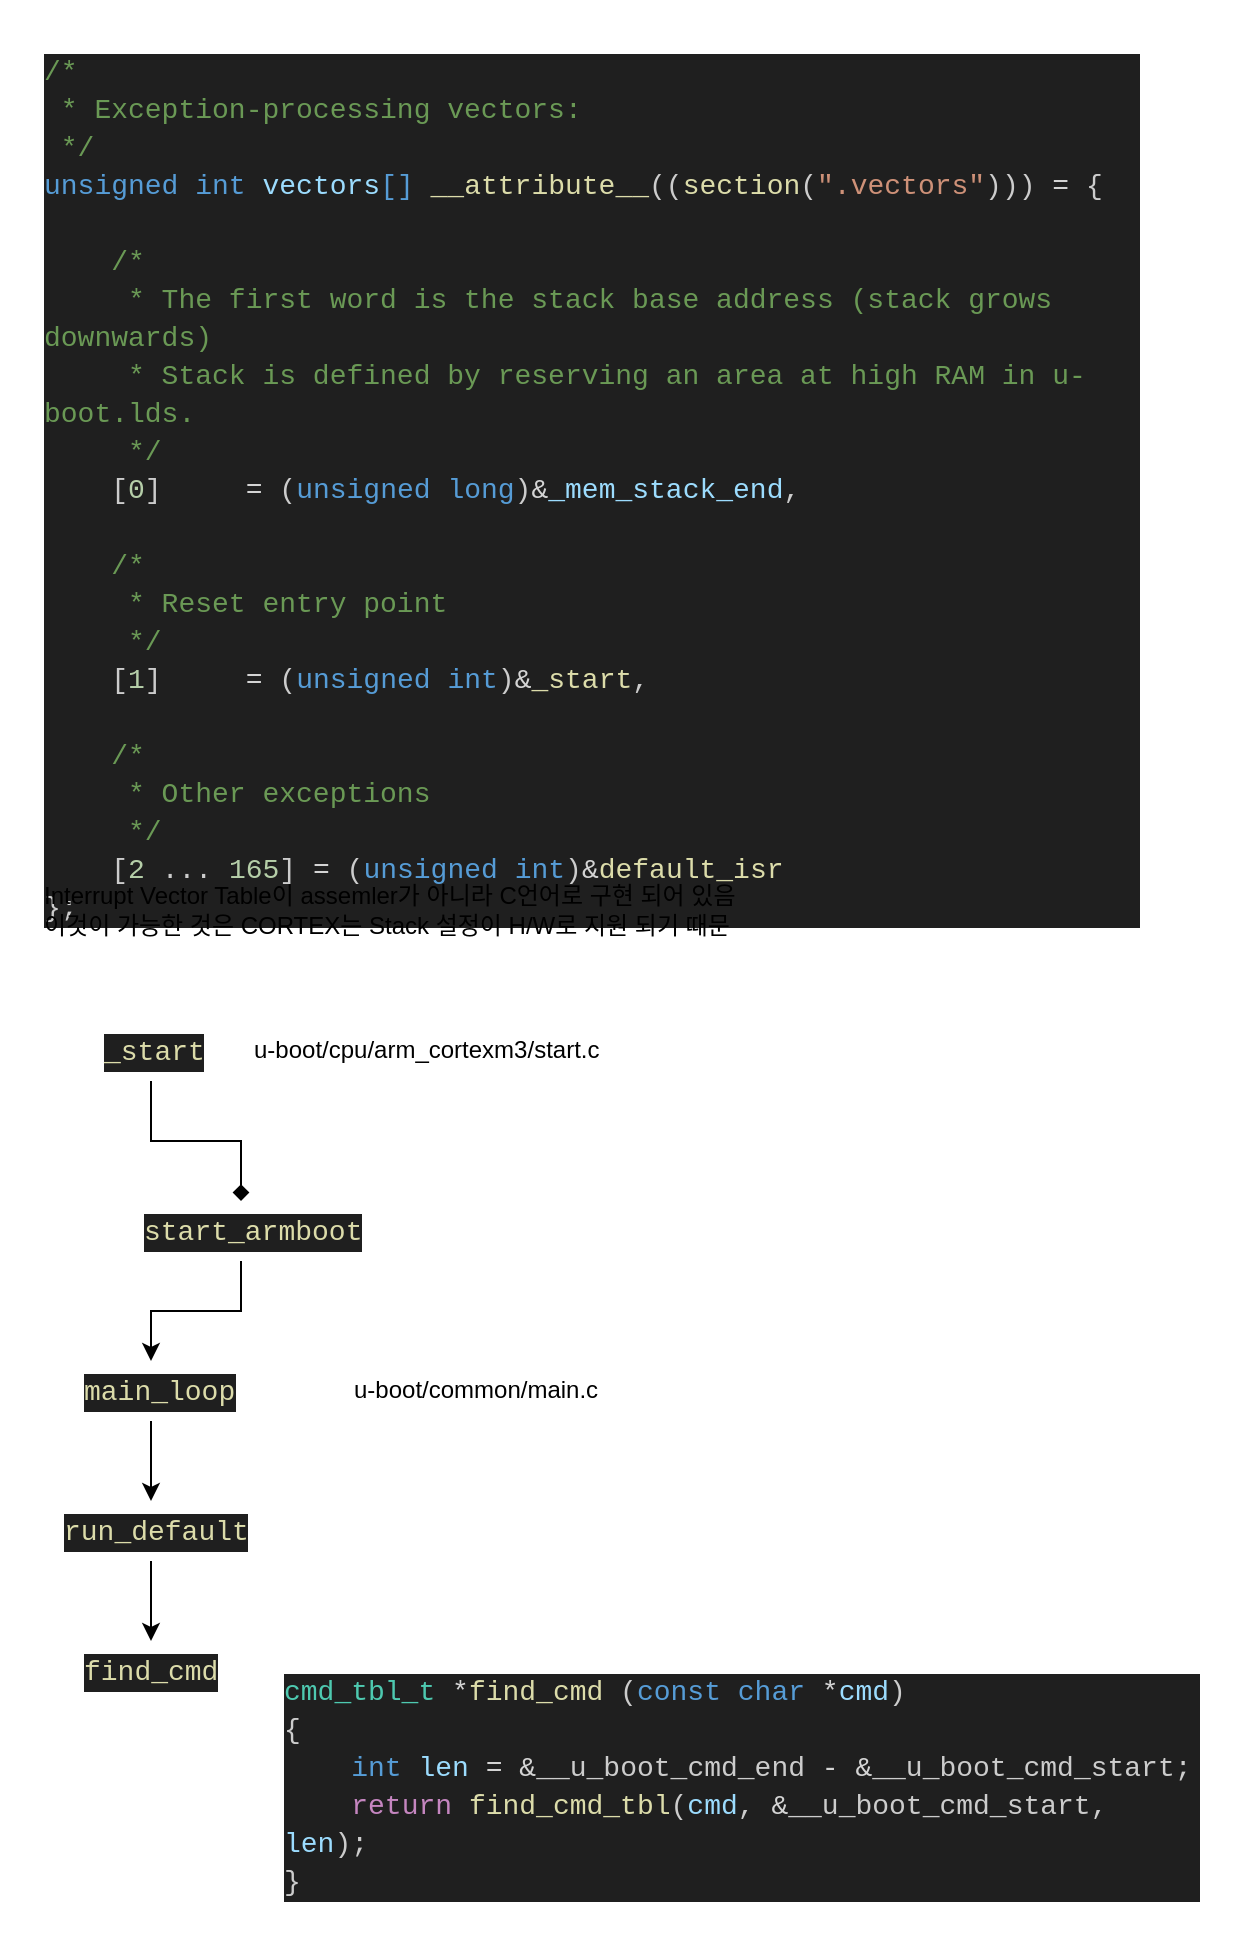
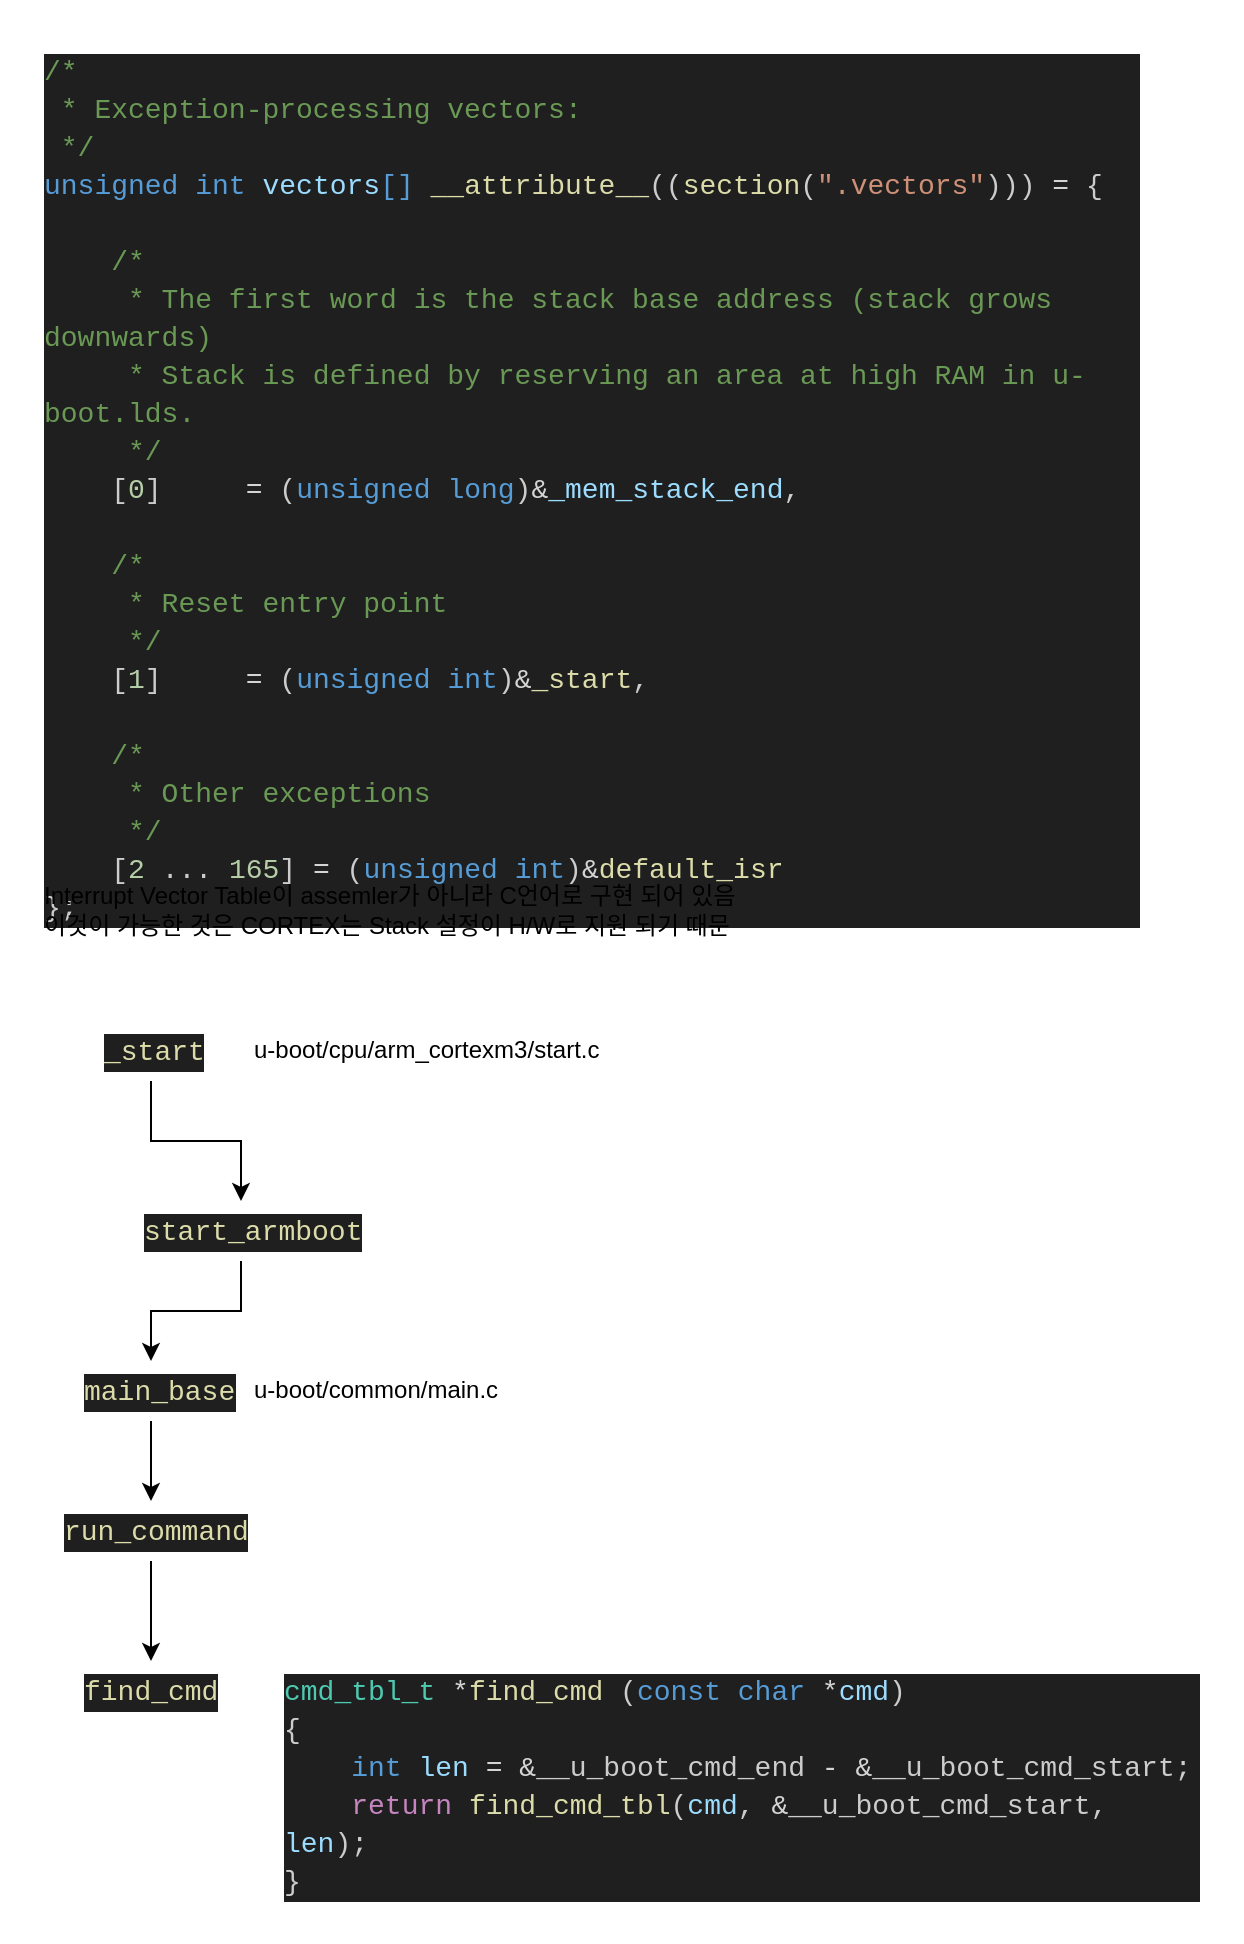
edge "_start" -> "start_armboot": arrowhead diamond -> classic
node "main_loop": label "main_loop" -> "main_base"
node "u-boot/common/main.c": moved (491, 1391) -> (391, 1391)
node "run_default": label "run_default" -> "run_command"
node "find_cmd": moved (151, 1671) -> (151, 1691)
